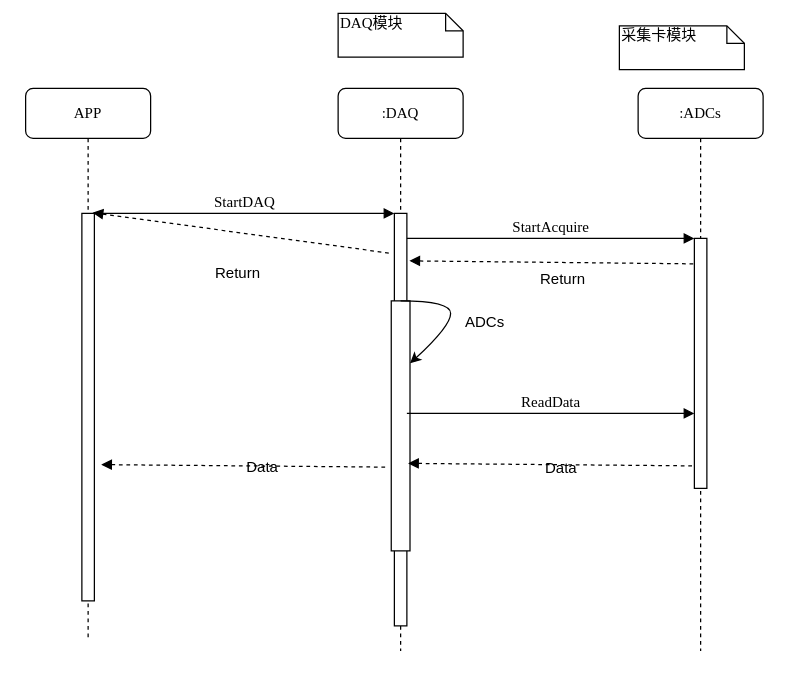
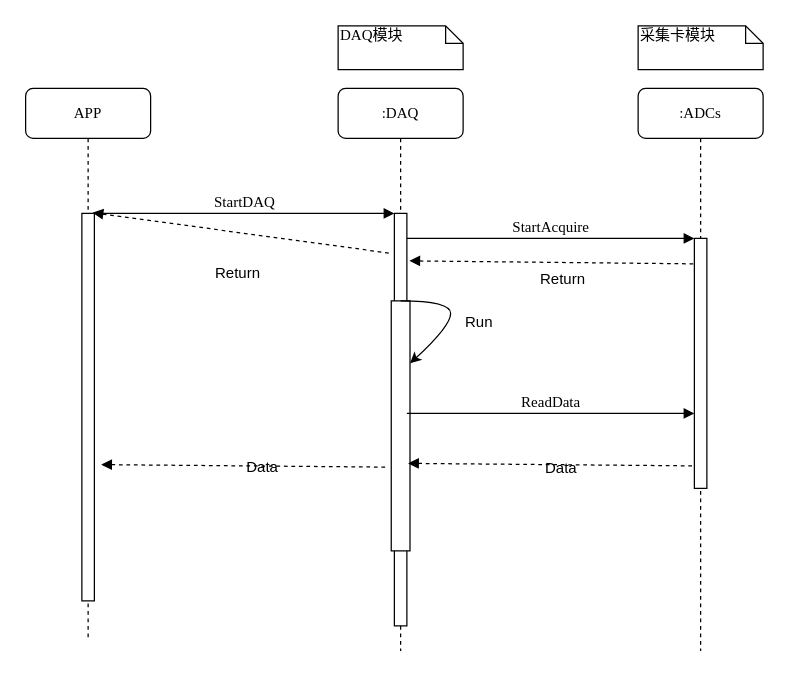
node "DAQ模块": moved (401, 35) -> (401, 48)
node "采集卡模块": moved (682, 48) -> (701, 48)
node "ADCs": label "ADCs" -> "Run"
